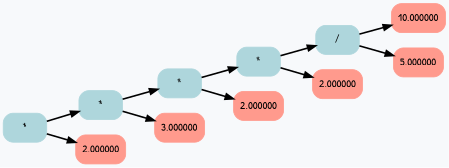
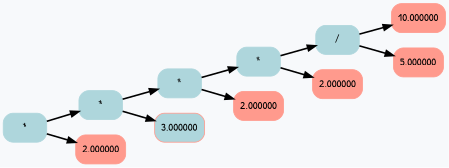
node "3.000000": fillcolor #ff9a8d -> #aed6dc
